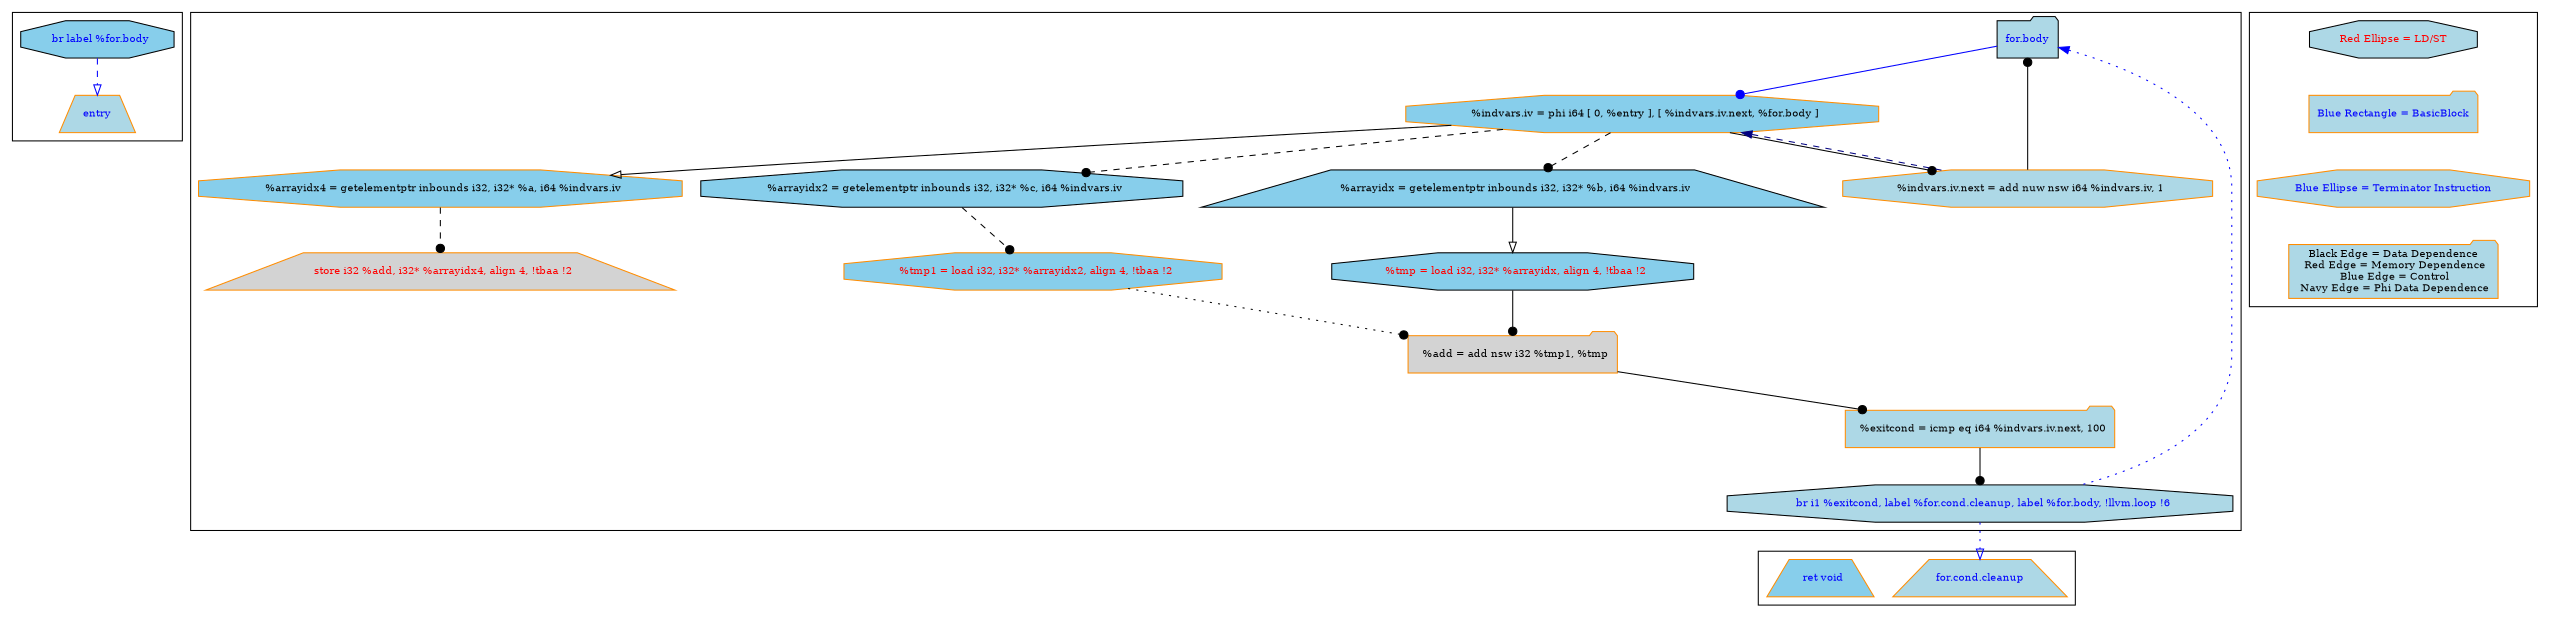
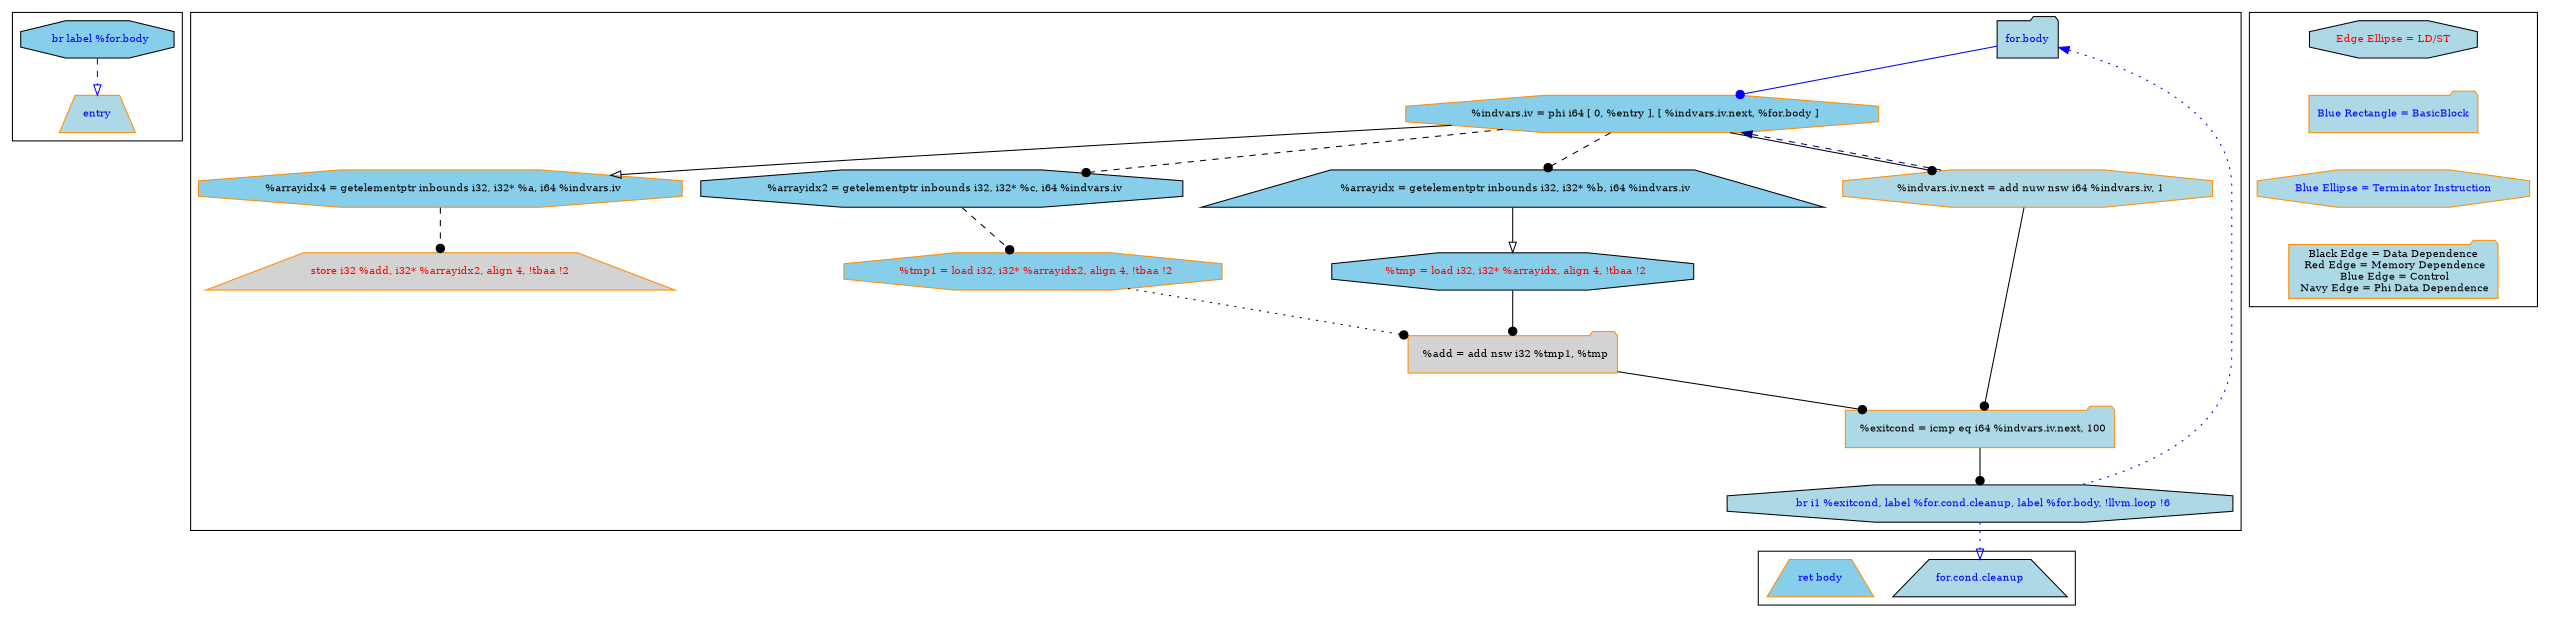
node "Red Ellipse = LD/ST": label "Red Ellipse = LD/ST" -> "Edge Ellipse = LD/ST"
edge "%indvars.iv.next = add nuw nsw i64 %indvars.iv, 1" -> "for.body": now "%indvars.iv.next = add nuw nsw i64 %indvars.iv, 1" -> "%exitcond = icmp eq i64 %indvars.iv.next, 100"
node "store i32 %add, i32* %arrayidx4, align 4, !tbaa !2": label "store i32 %add, i32* %arrayidx4, align 4, !tbaa !2" -> "store i32 %add, i32* %arrayidx2, align 4, !tbaa !2"
node "ret void": label "ret void" -> "ret body"
node "for.cond.cleanup": color darkorange -> black
